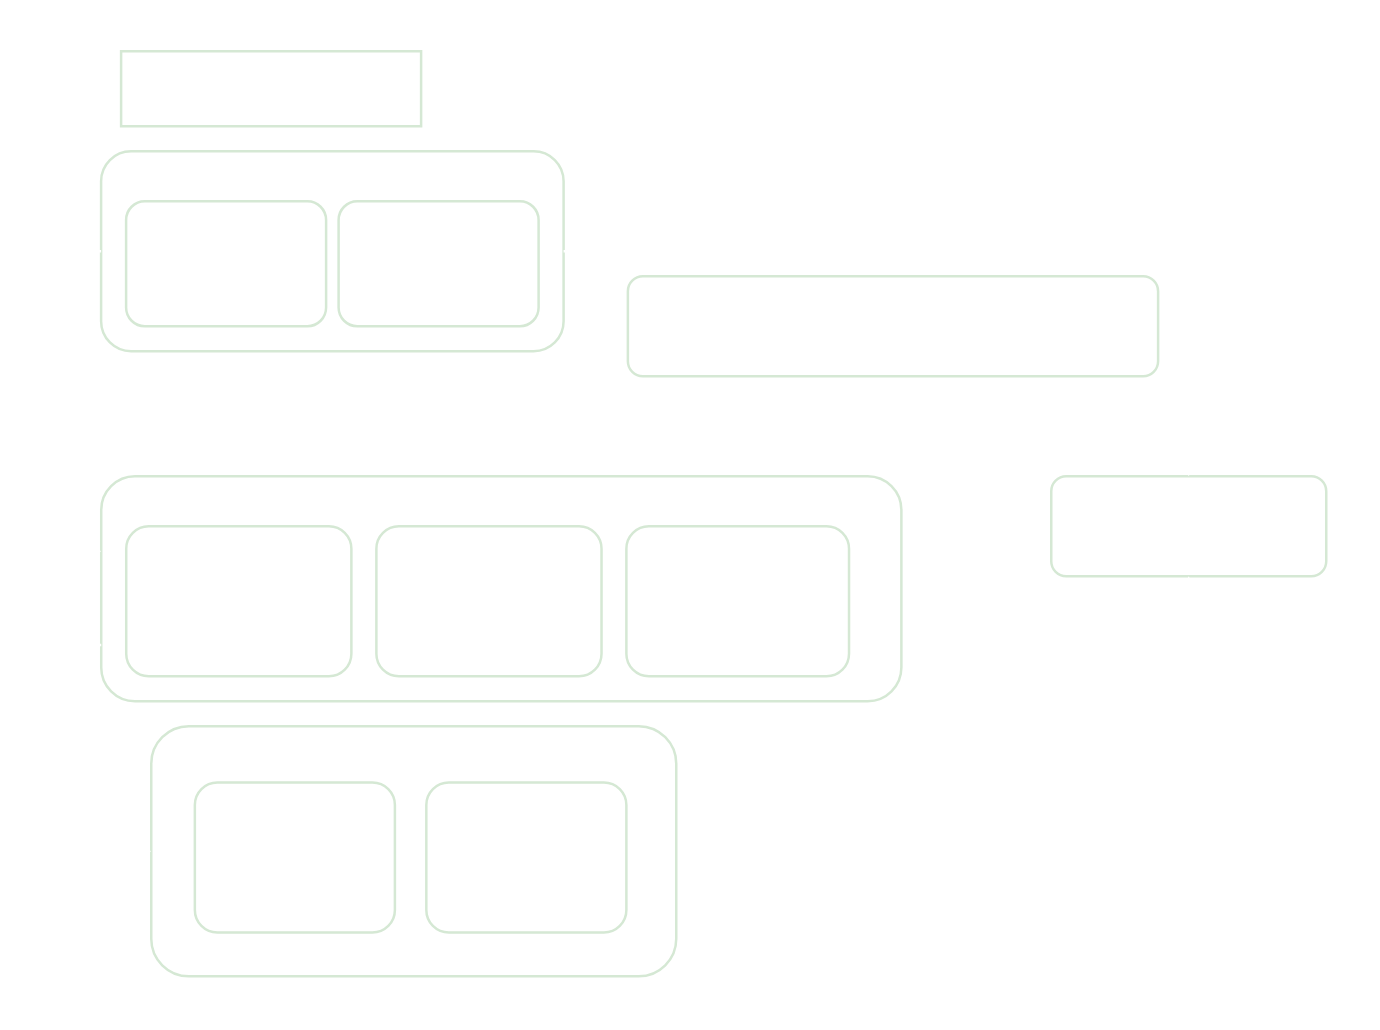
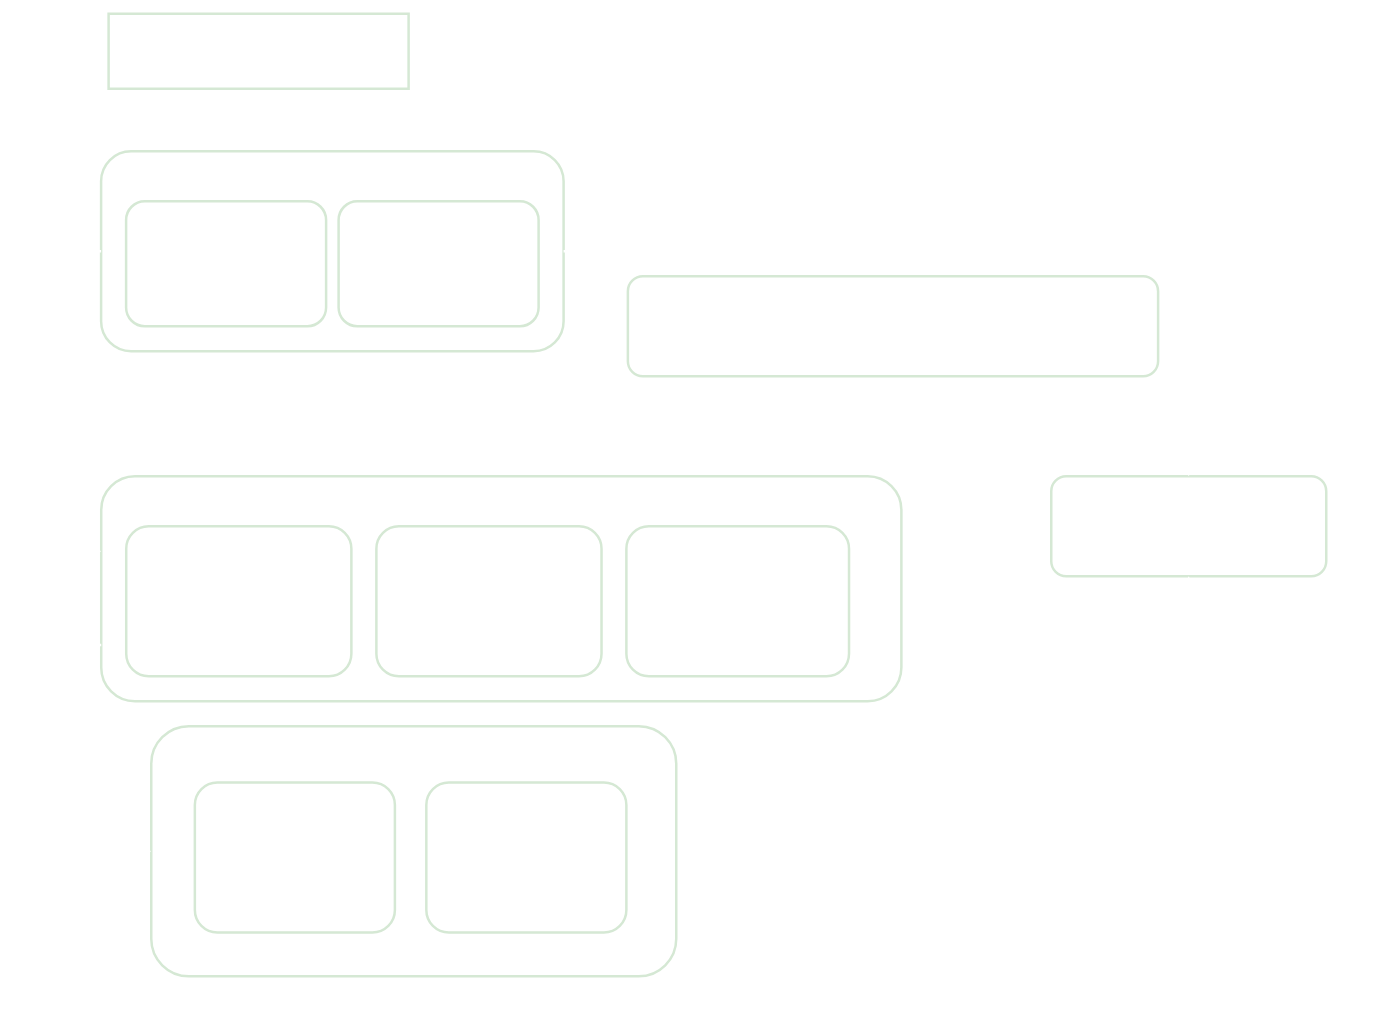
node "Introduzione": moved (271, 89) -> (259, 51)
